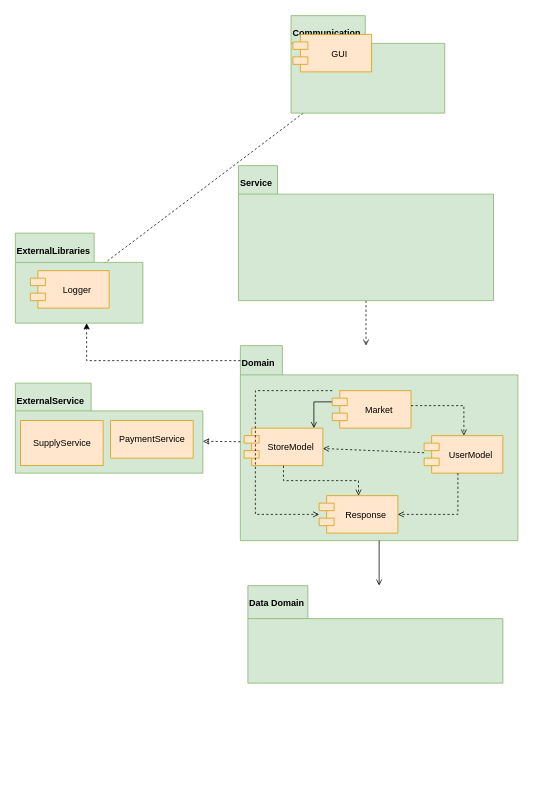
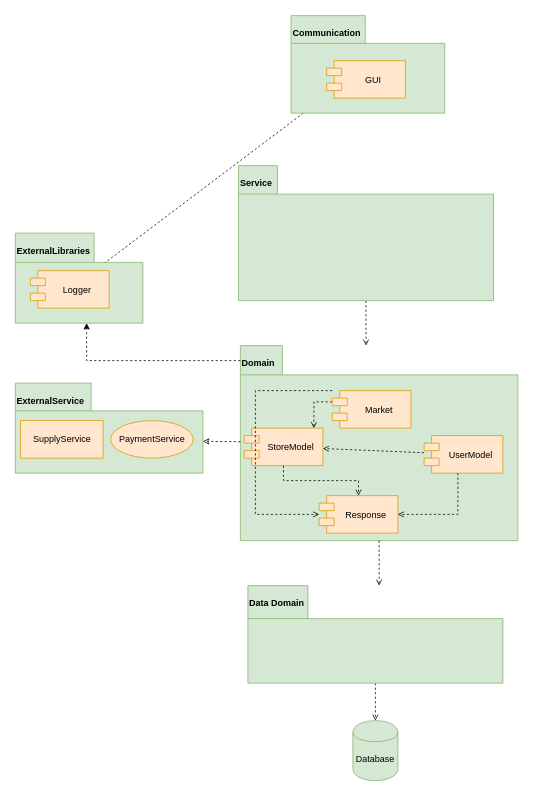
node "GUI": moved (332, 53) -> (366, 79)
edge "Market" -> "StoreModel": style solid -> dashed
edge "Market" -> "UserModel": removed
node "PaymentService": shape rectangle -> ellipse
node "SupplyService": size 83x45 -> 83x38
edge "Domain" -> "Data Domain": style solid -> dashed
edge "Data Domain" -> "Database": added
node "Database": added
